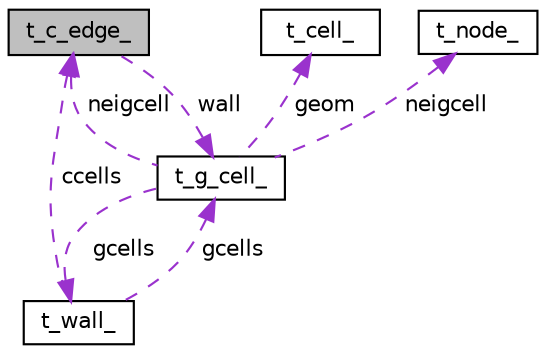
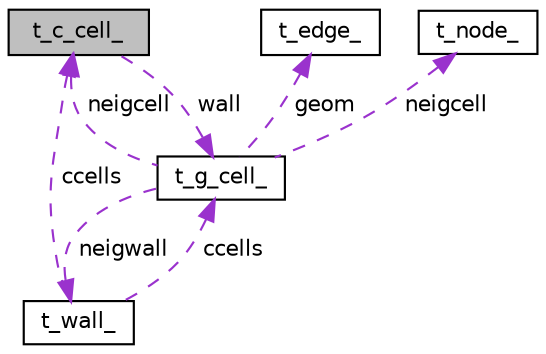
node "t_c_edge_": label "t_c_edge_" -> "t_c_cell_"
node "t_cell_": label "t_cell_" -> "t_edge_"
edge "t_g_cell_" -> "t_wall_": label " gcells" -> " neigwall"
edge "t_wall_" -> "t_g_cell_": label " gcells" -> " ccells"
